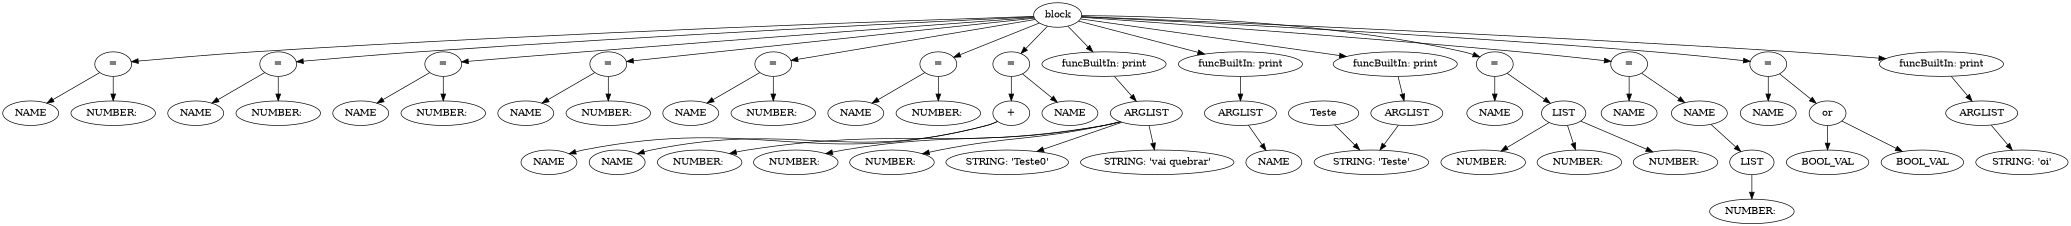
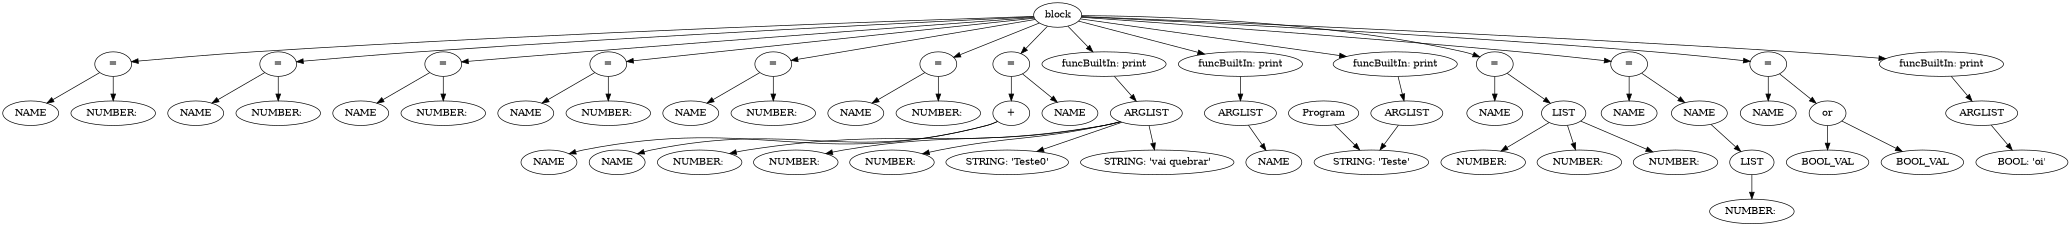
node "Teste": label "Teste" -> "Program"
node "STRING: 'oi'": label "STRING: 'oi'" -> "BOOL: 'oi'"
